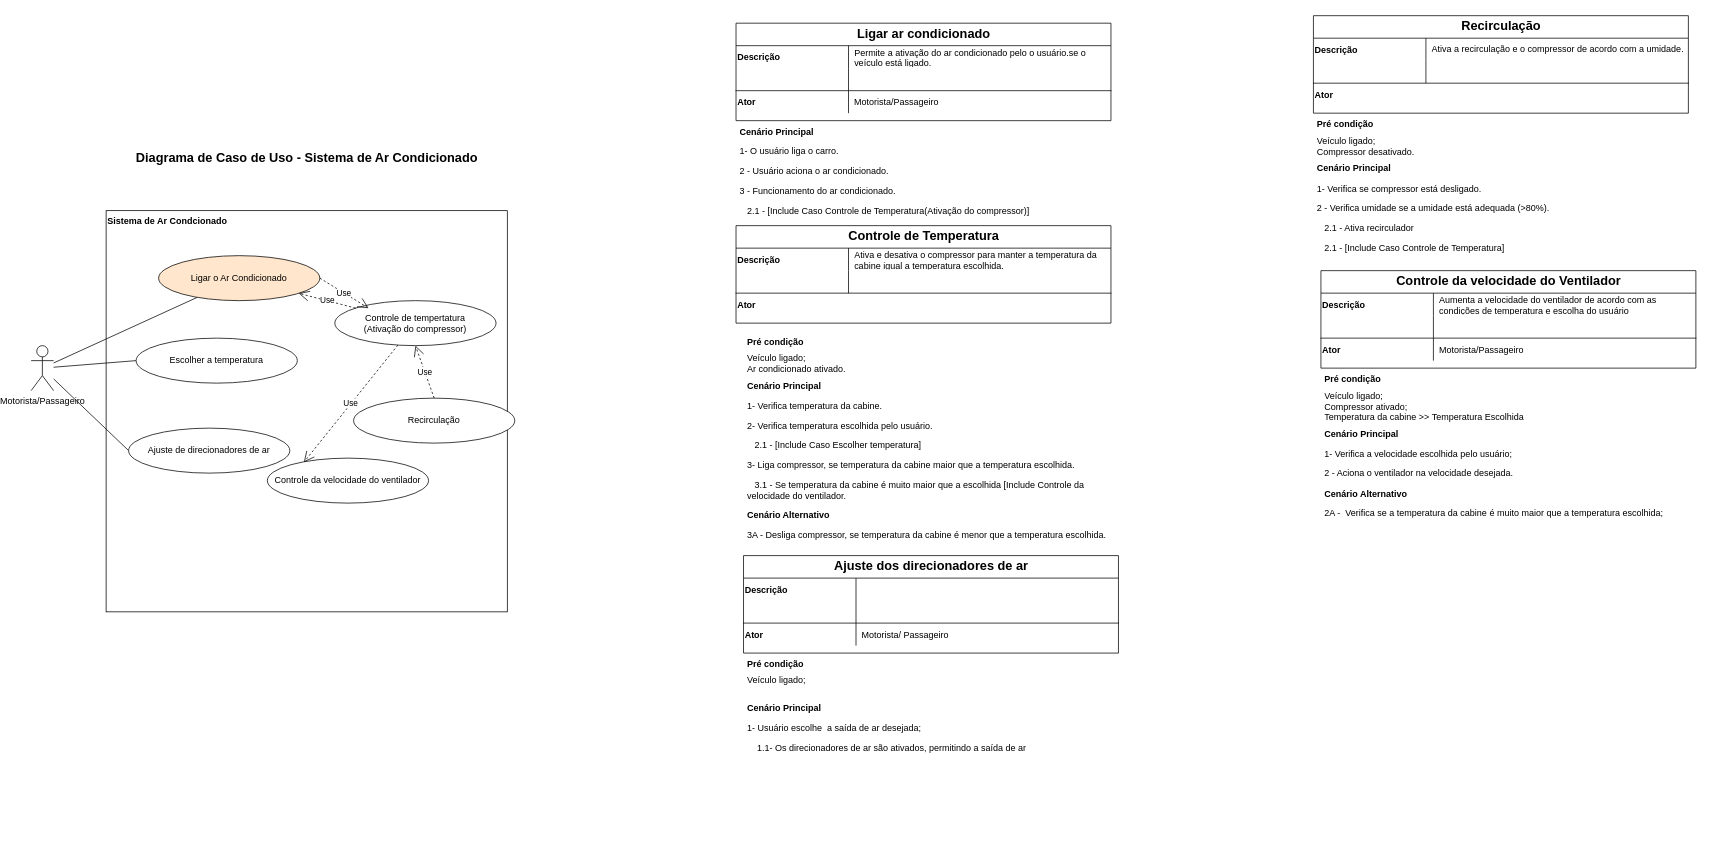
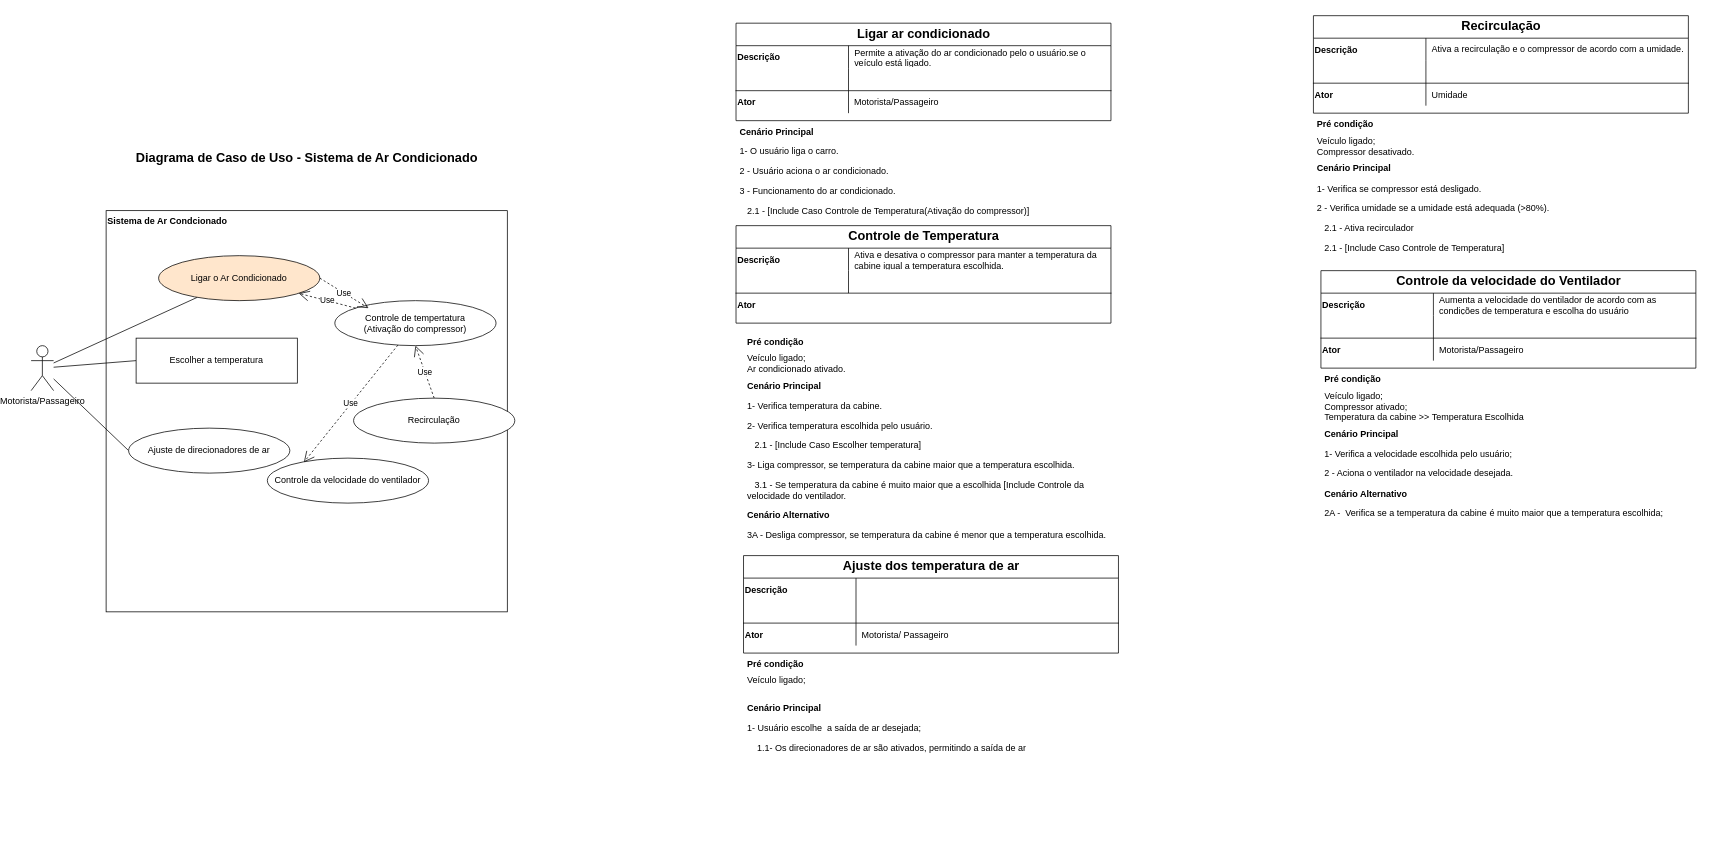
node "Umidade": added
node "Escolher a temperatura": shape ellipse -> rectangle
node "Ajuste dos direcionadores de ar": label "Ajuste dos direcionadores de ar" -> "Ajuste dos temperatura de ar"
